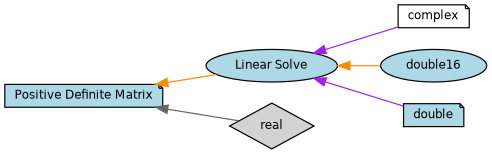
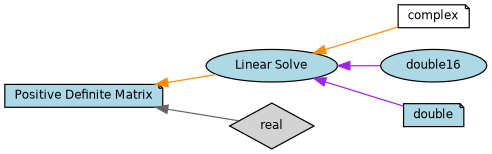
edge "complex" -> "Linear Solve": color purple -> darkorange
edge "double16" -> "Linear Solve": color darkorange -> purple
